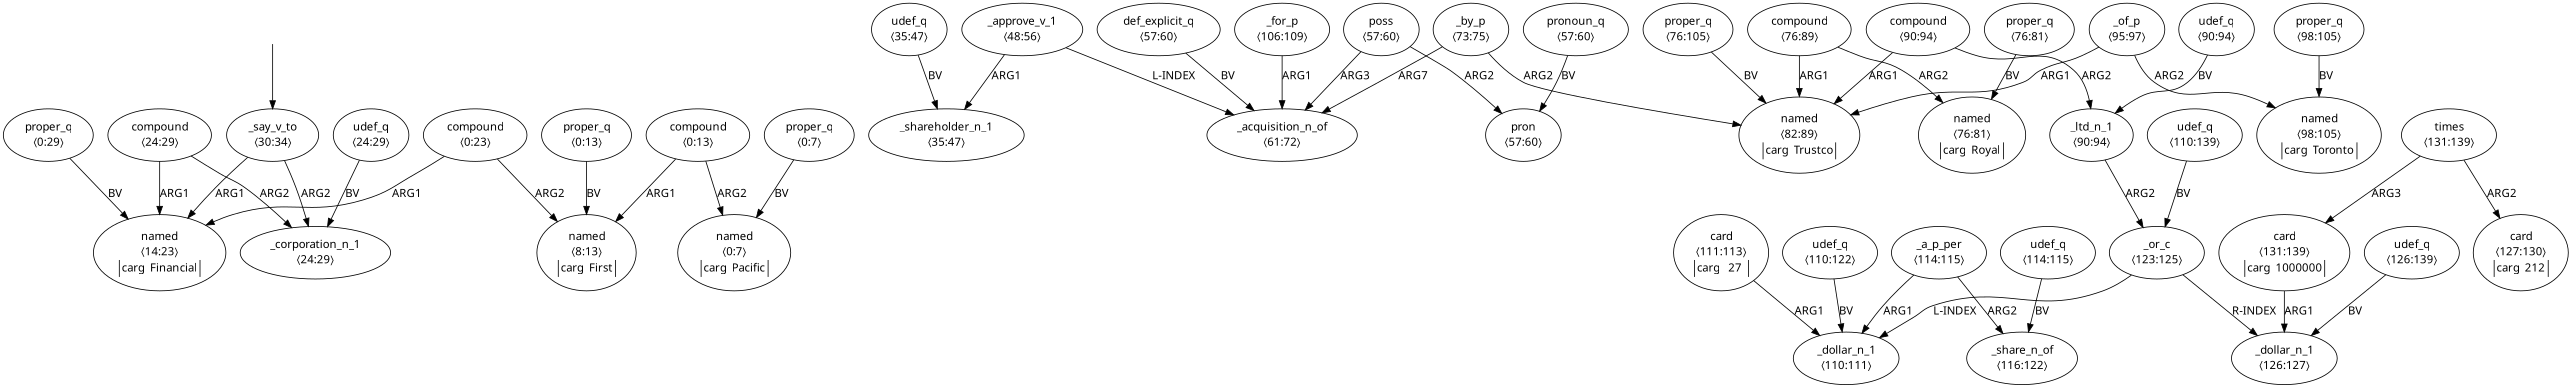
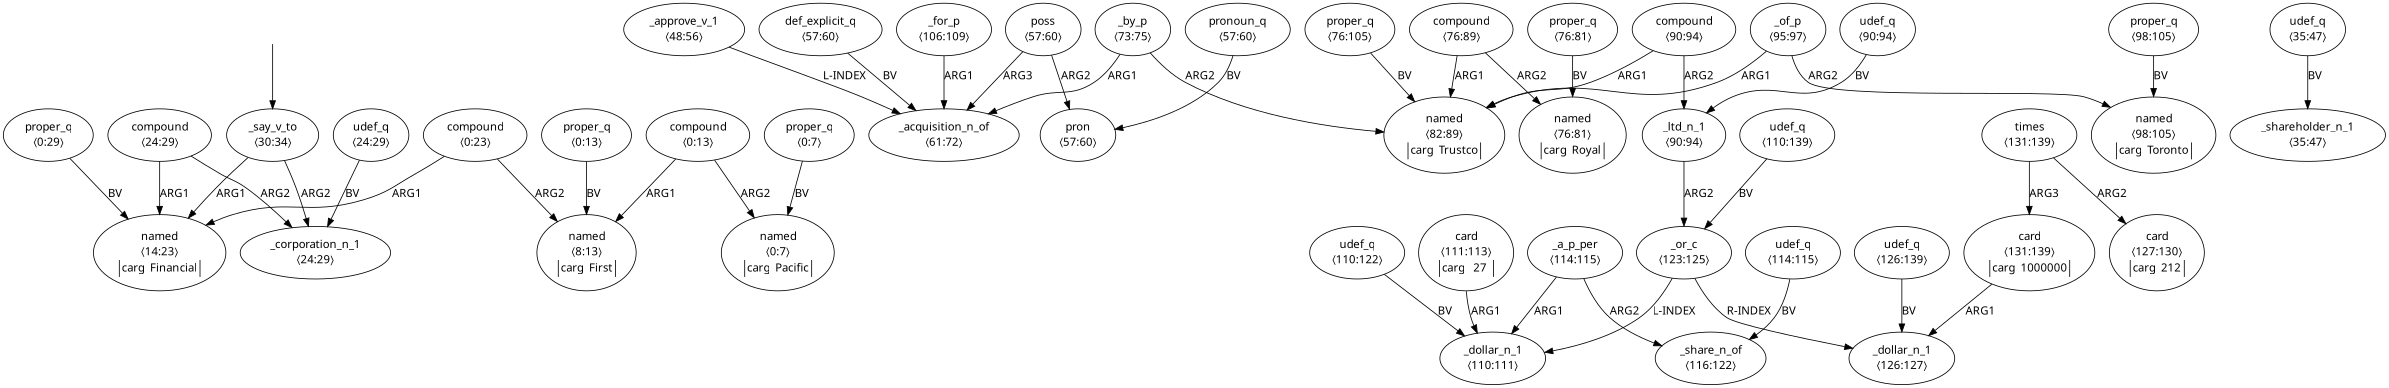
edge "_by_p" -> "_acquisition_n_of": label "ARG7" -> "ARG1"
edge "_approve_v_1" -> "_shareholder_n_1": removed, label "ARG1"
